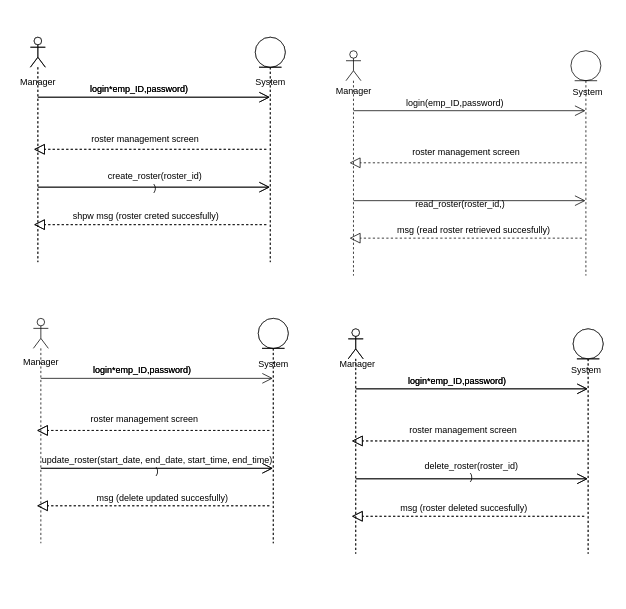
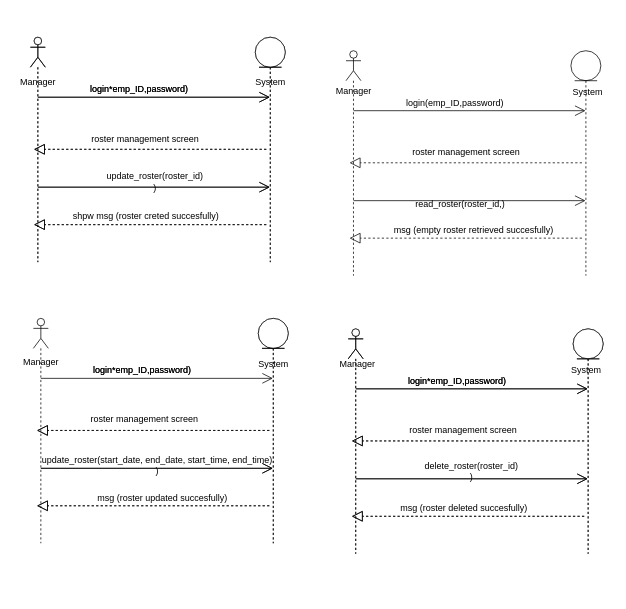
node "create_roster(roster_id) )": label "create_roster(roster_id) )" -> "update_roster(roster_id) )"
node "msg (read roster retrieved succesfully)": label "msg (read roster retrieved succesfully)" -> "msg (empty roster retrieved succesfully)"
node "msg (delete updated succesfully)": label "msg (delete updated succesfully)" -> "msg (roster updated succesfully)"
